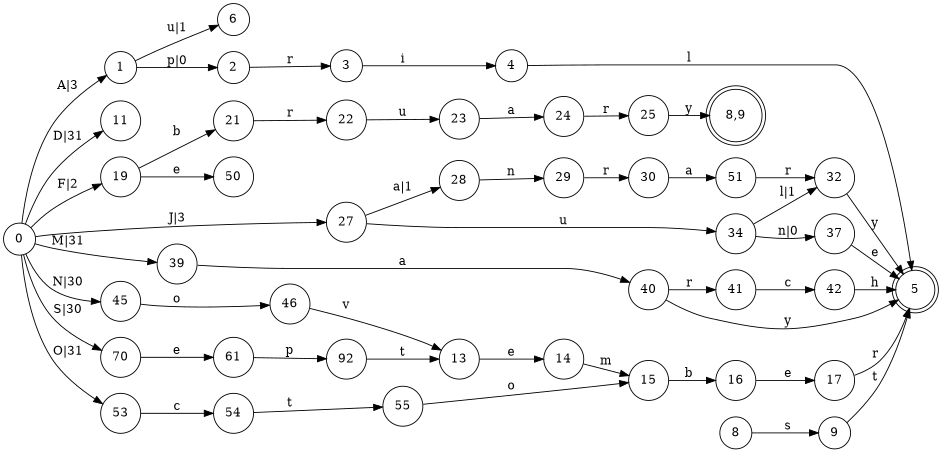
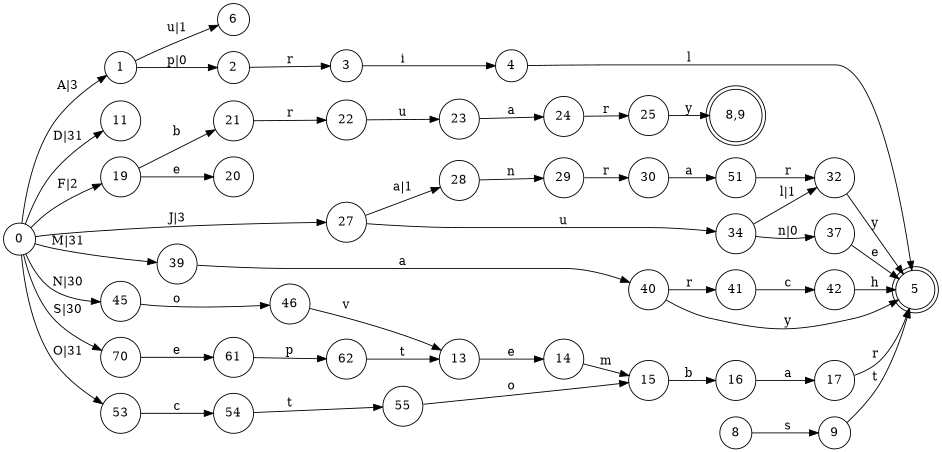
node "50": label "50" -> "20"
node "92": label "92" -> "62"
edge "16" -> "17": label "e" -> "a"
